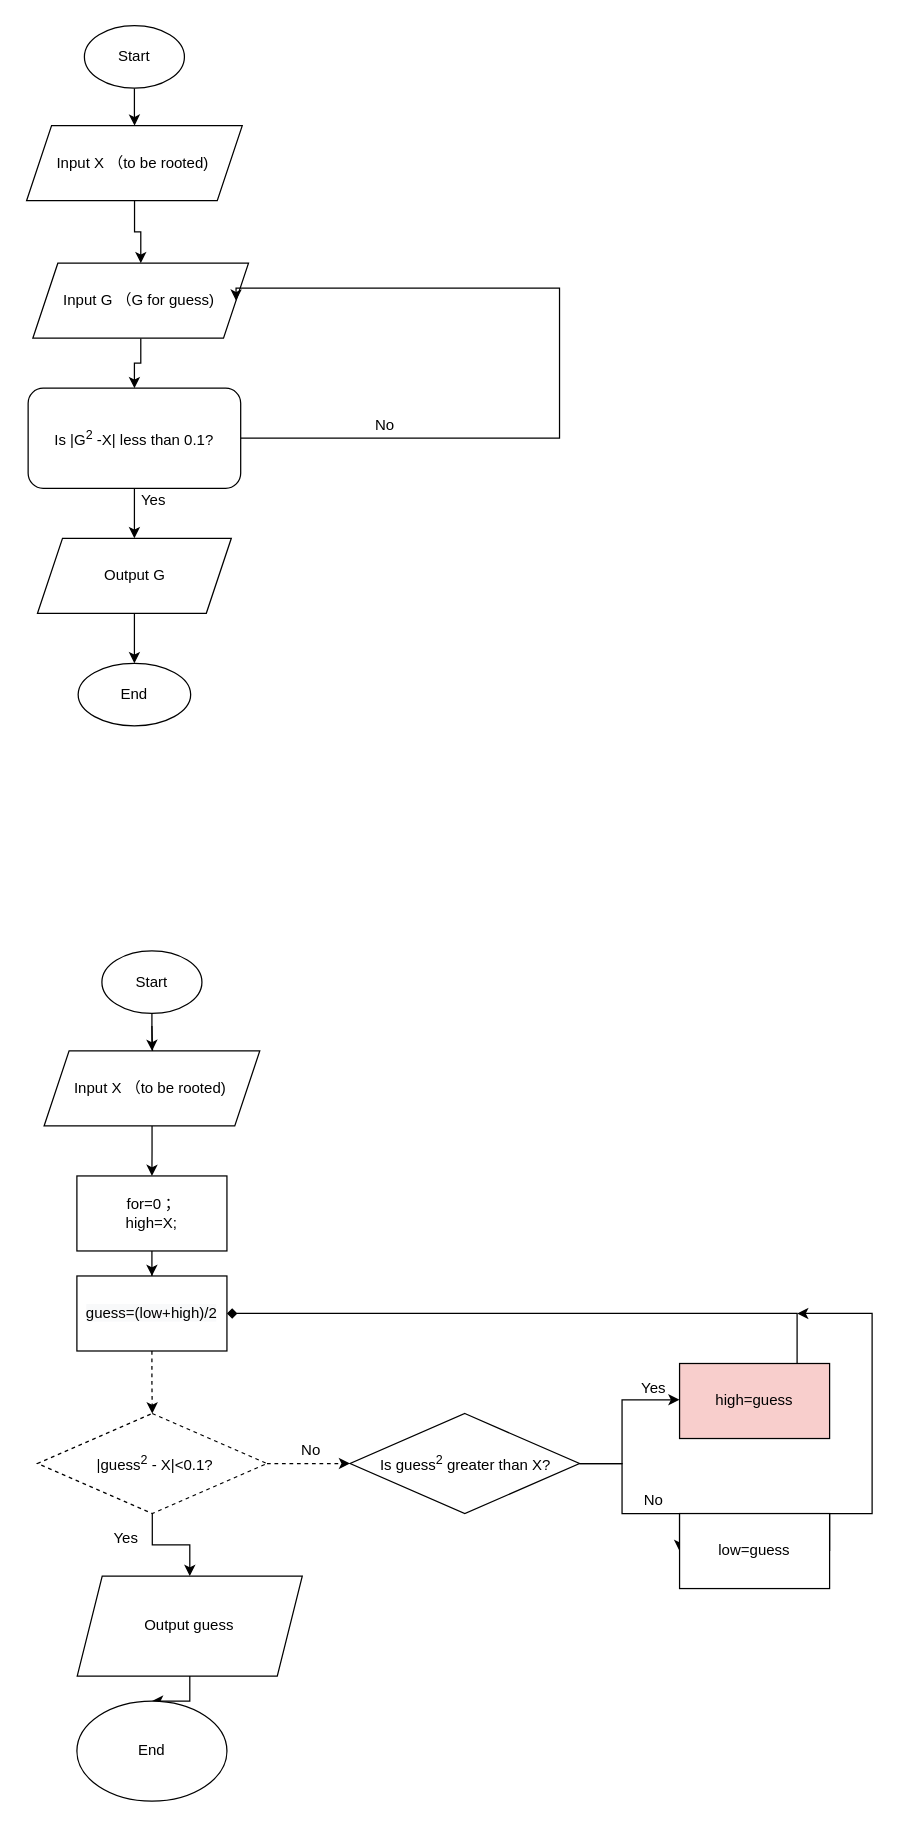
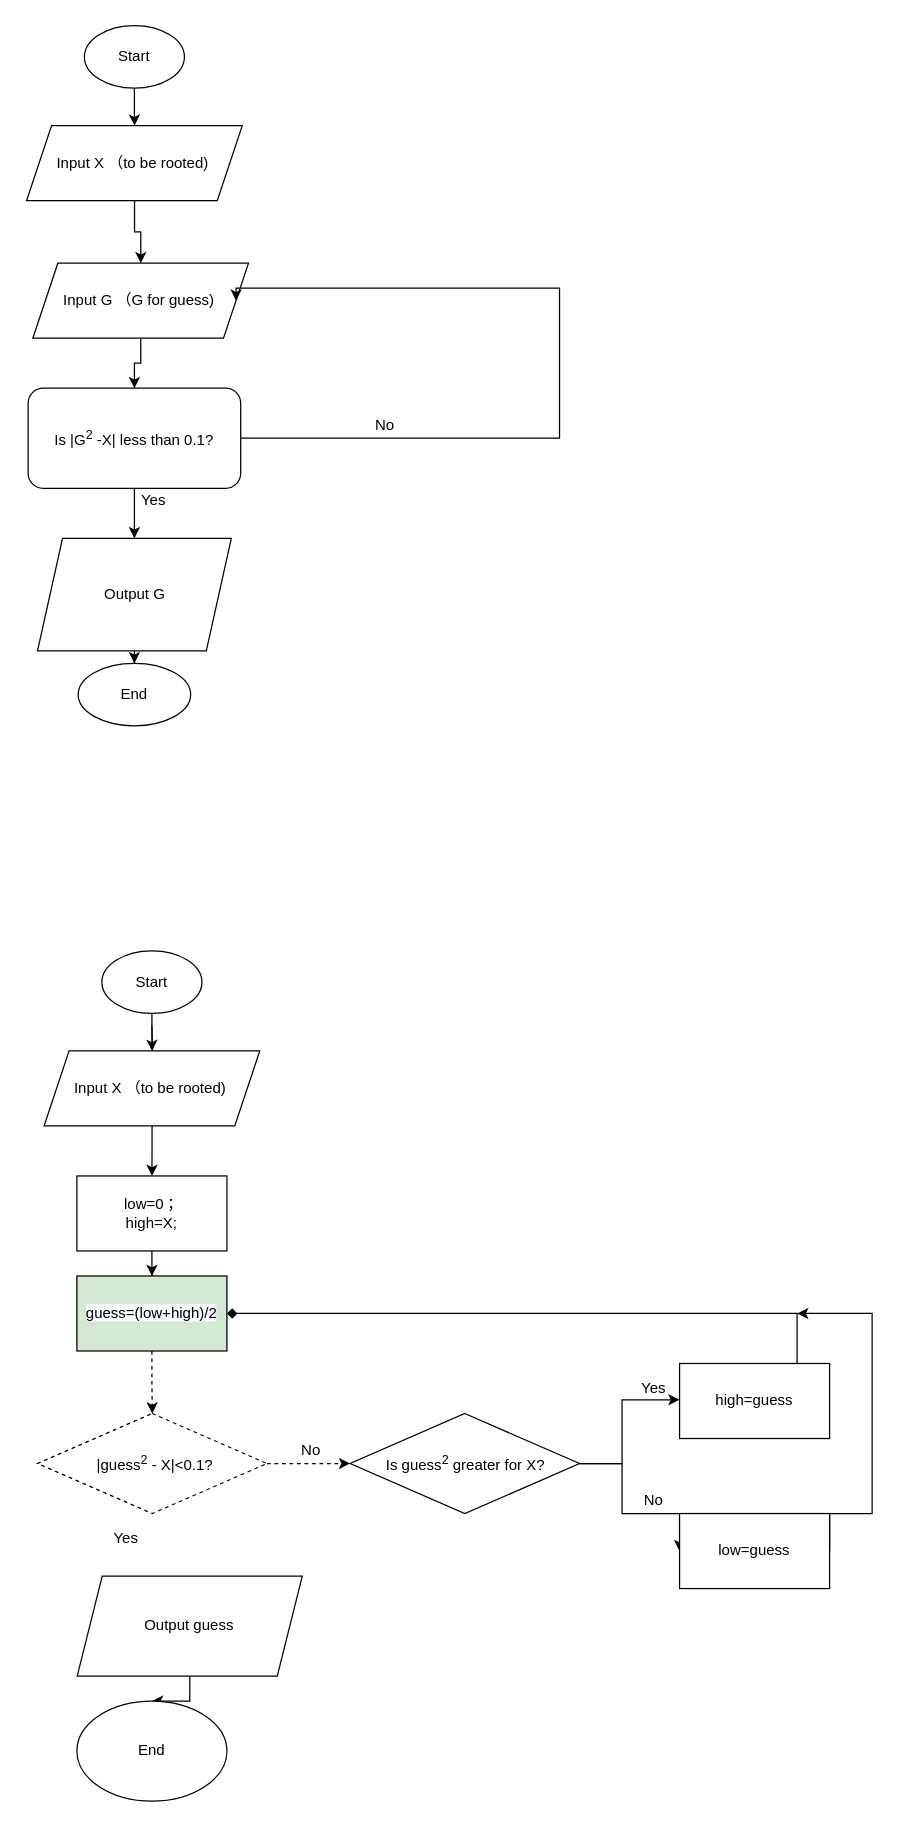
node "Output G": size 194x75 -> 194x113
node "for=0； high=X;": label "for=0； high=X;" -> "low=0； high=X;"
node "guess=(low+high)/2": fillcolor #ffffff -> #d5e8d4
node "high=guess": fillcolor #f8cecc -> #ffffff
node "Is guess2 greater than X?": label "Is guess2 greater than X?" -> "Is guess2 greater for X?"
edge "|guess2 - X|<0.1?" -> "Output guess": removed
